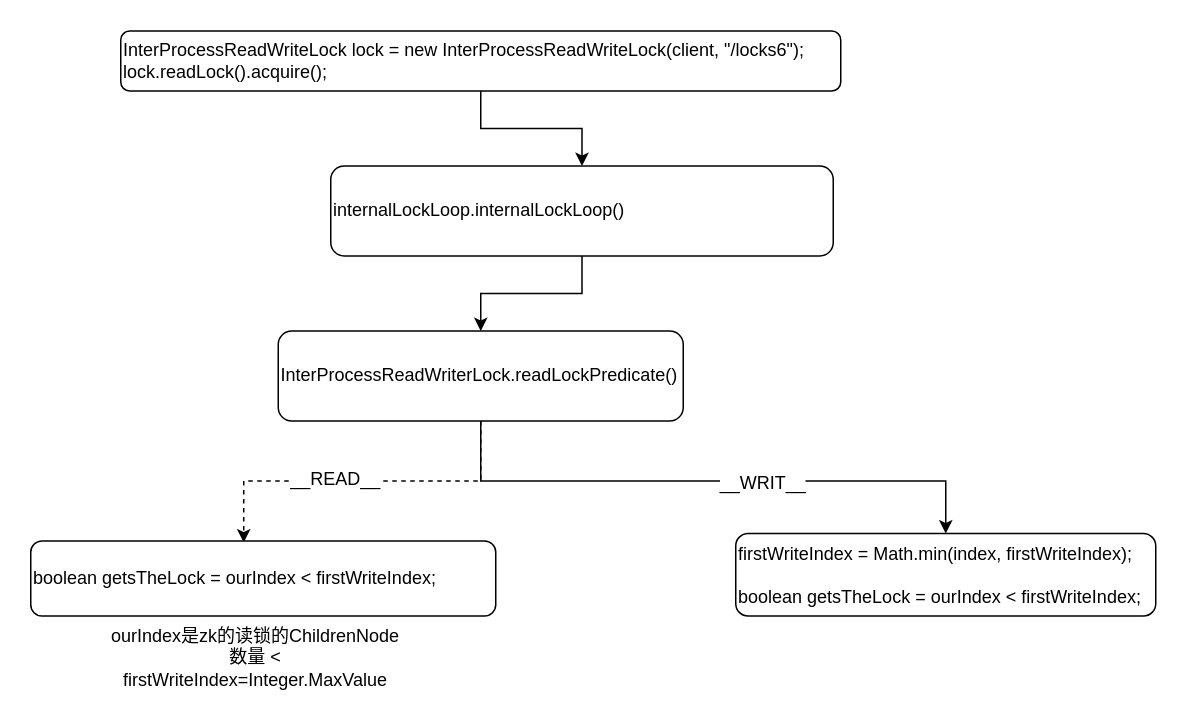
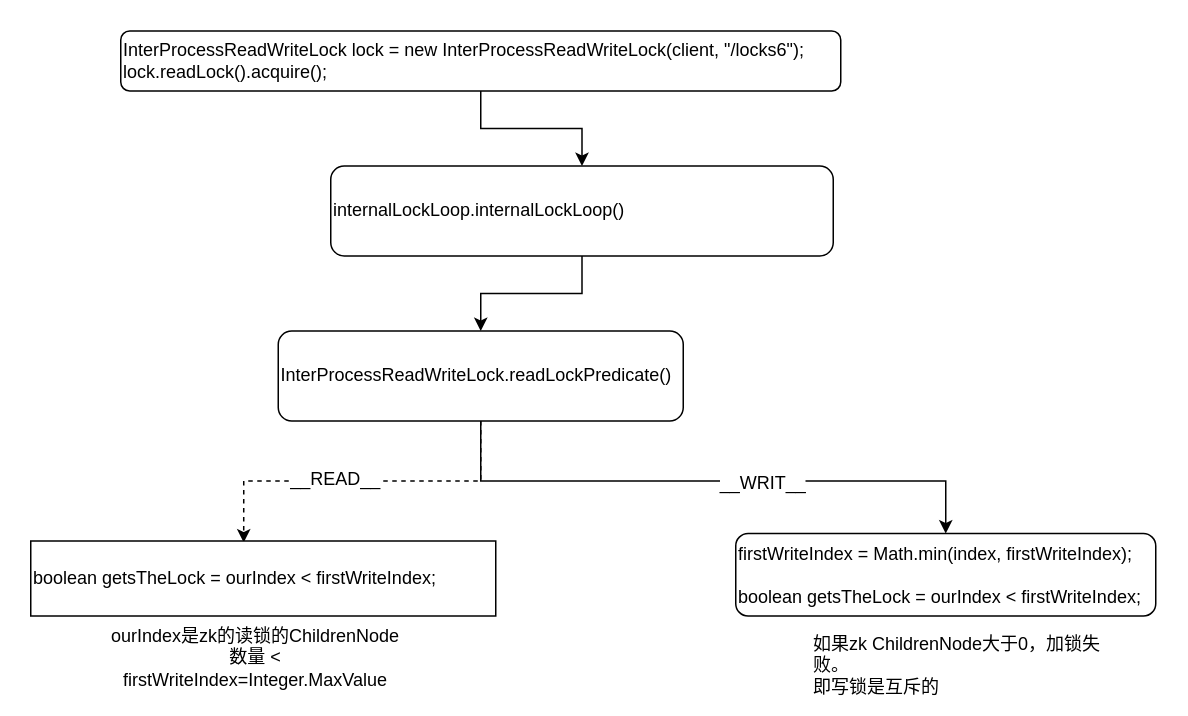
node "InterProcessReadWriterLock.readLockPredicate()": label "InterProcessReadWriterLock.readLockPredicate()" -> "InterProcessReadWriteLock.readLockPredicate()"
node "boolean getsTheLock = ourIndex < firstWriteIndex;": shape rounded rectangle -> rectangle
node "如果zk ChildrenNode大于0，加锁失败。 即写锁是互斥的": added
